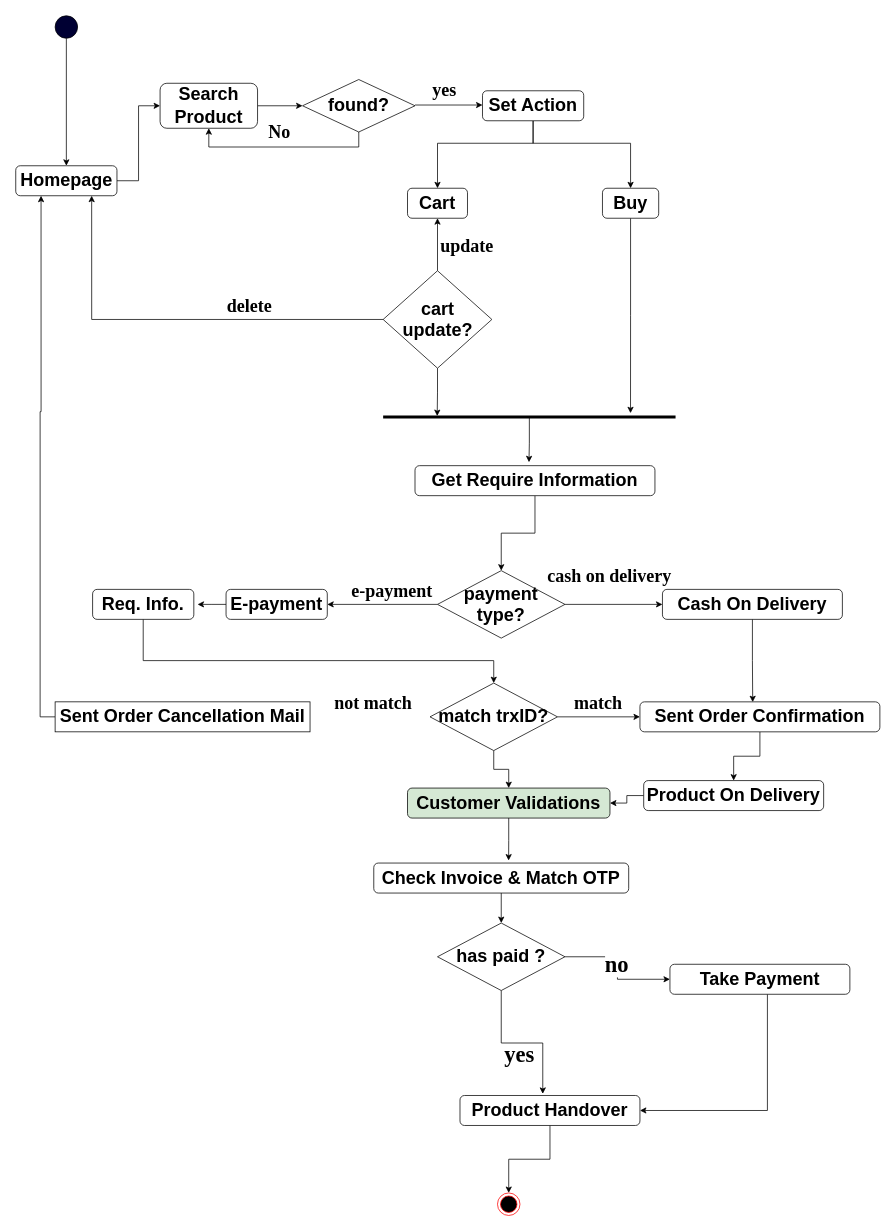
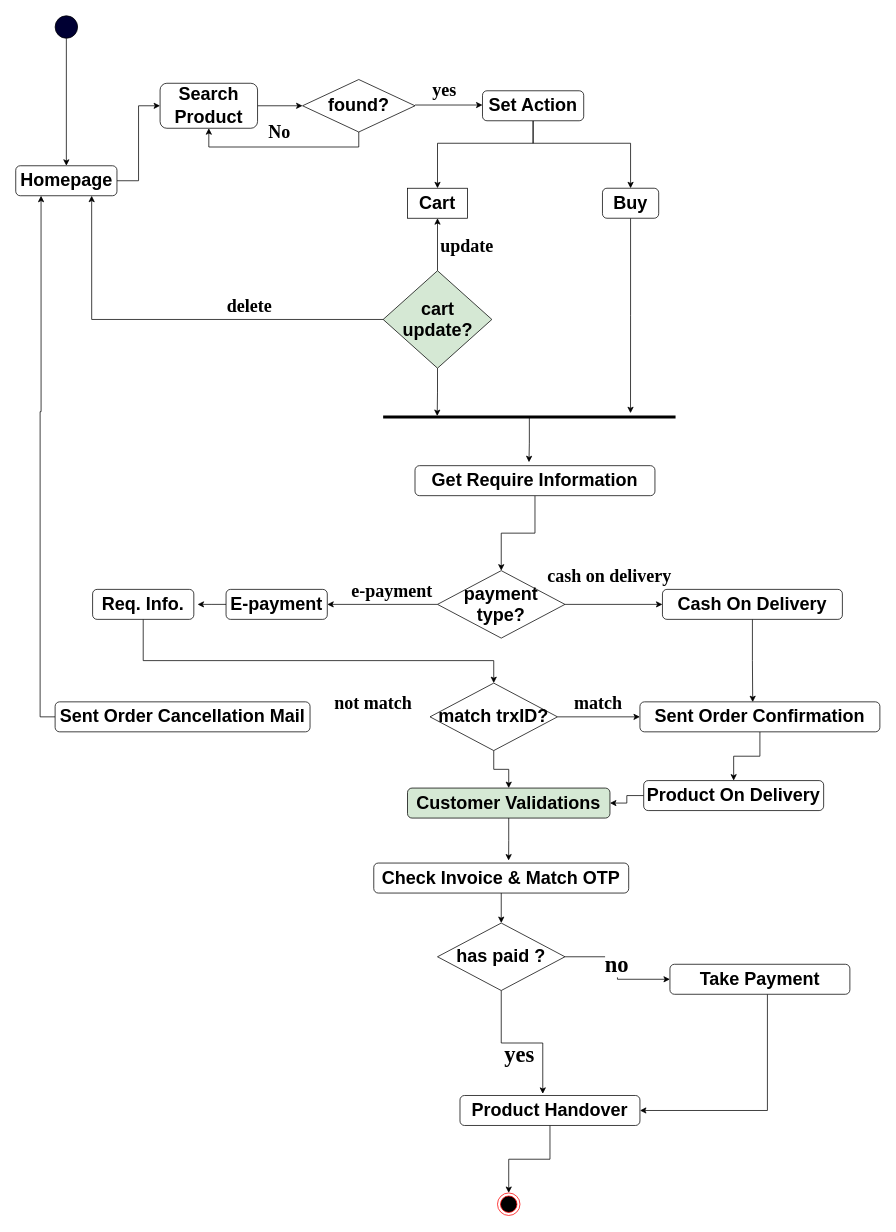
node "Cart": shape rounded rectangle -> rectangle
node "cart update?": fillcolor #ffffff -> #d5e8d4
node "Sent Order Cancellation Mail": shape rectangle -> rounded rectangle
